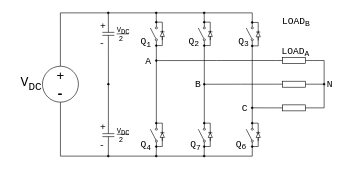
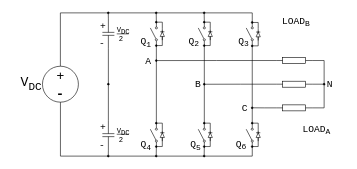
node "LOADA": moved (296, 50) -> (317, 128)
node "Q7": label "Q7" -> "Q5"
